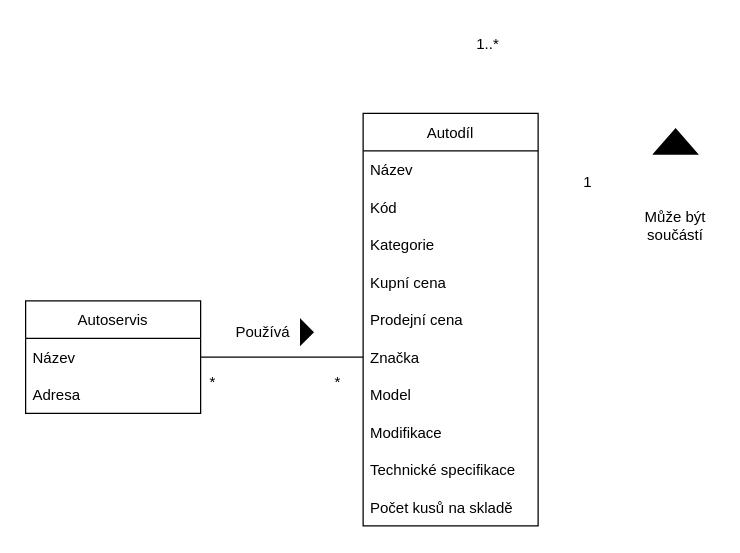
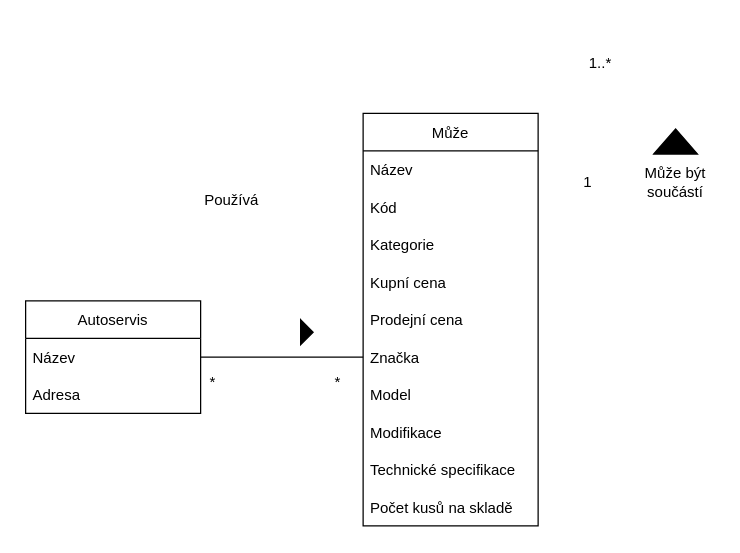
node "1..*": moved (488, 44) -> (601, 63)
node "Autodíl": label "Autodíl" -> "Může"
node "Může být součástí": moved (676, 226) -> (676, 182)
node "Používá": moved (263, 332) -> (232, 201)
